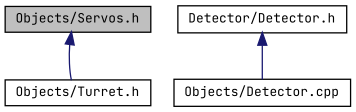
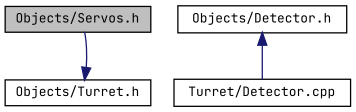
node "Detector/Detector.h": label "Detector/Detector.h" -> "Objects/Detector.h"
edge "Objects/Turret.h" -> "Objects/Servos.h": reversed
node "Objects/Detector.cpp": label "Objects/Detector.cpp" -> "Turret/Detector.cpp"
